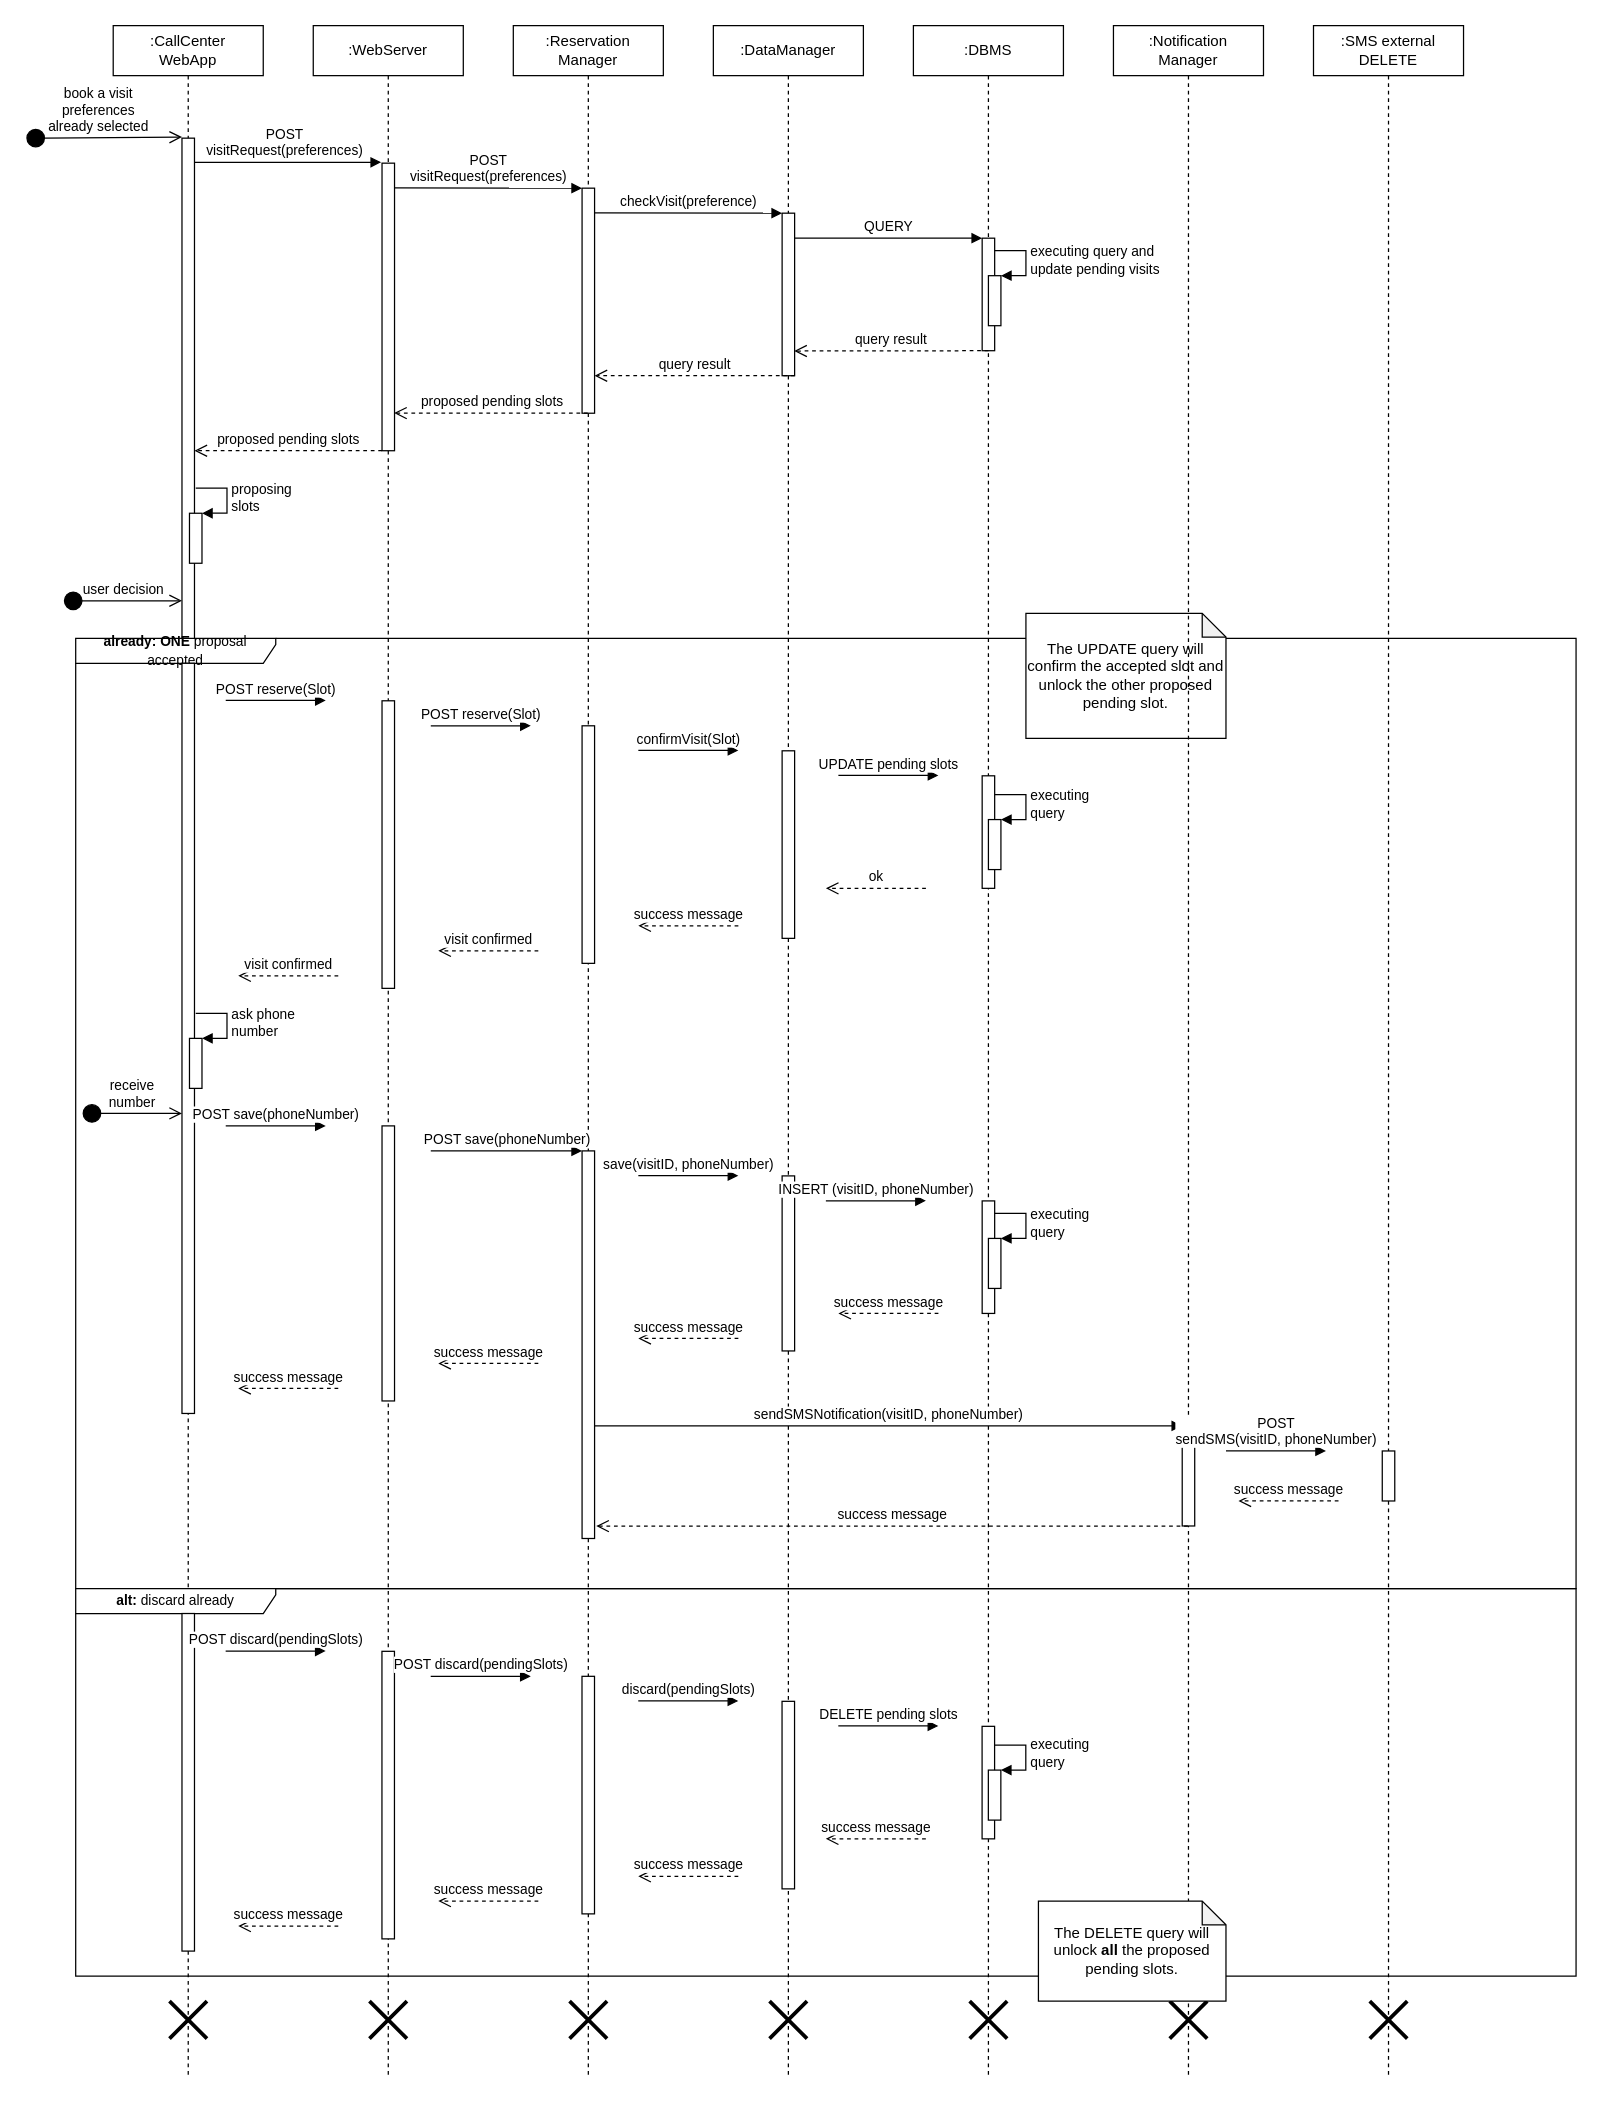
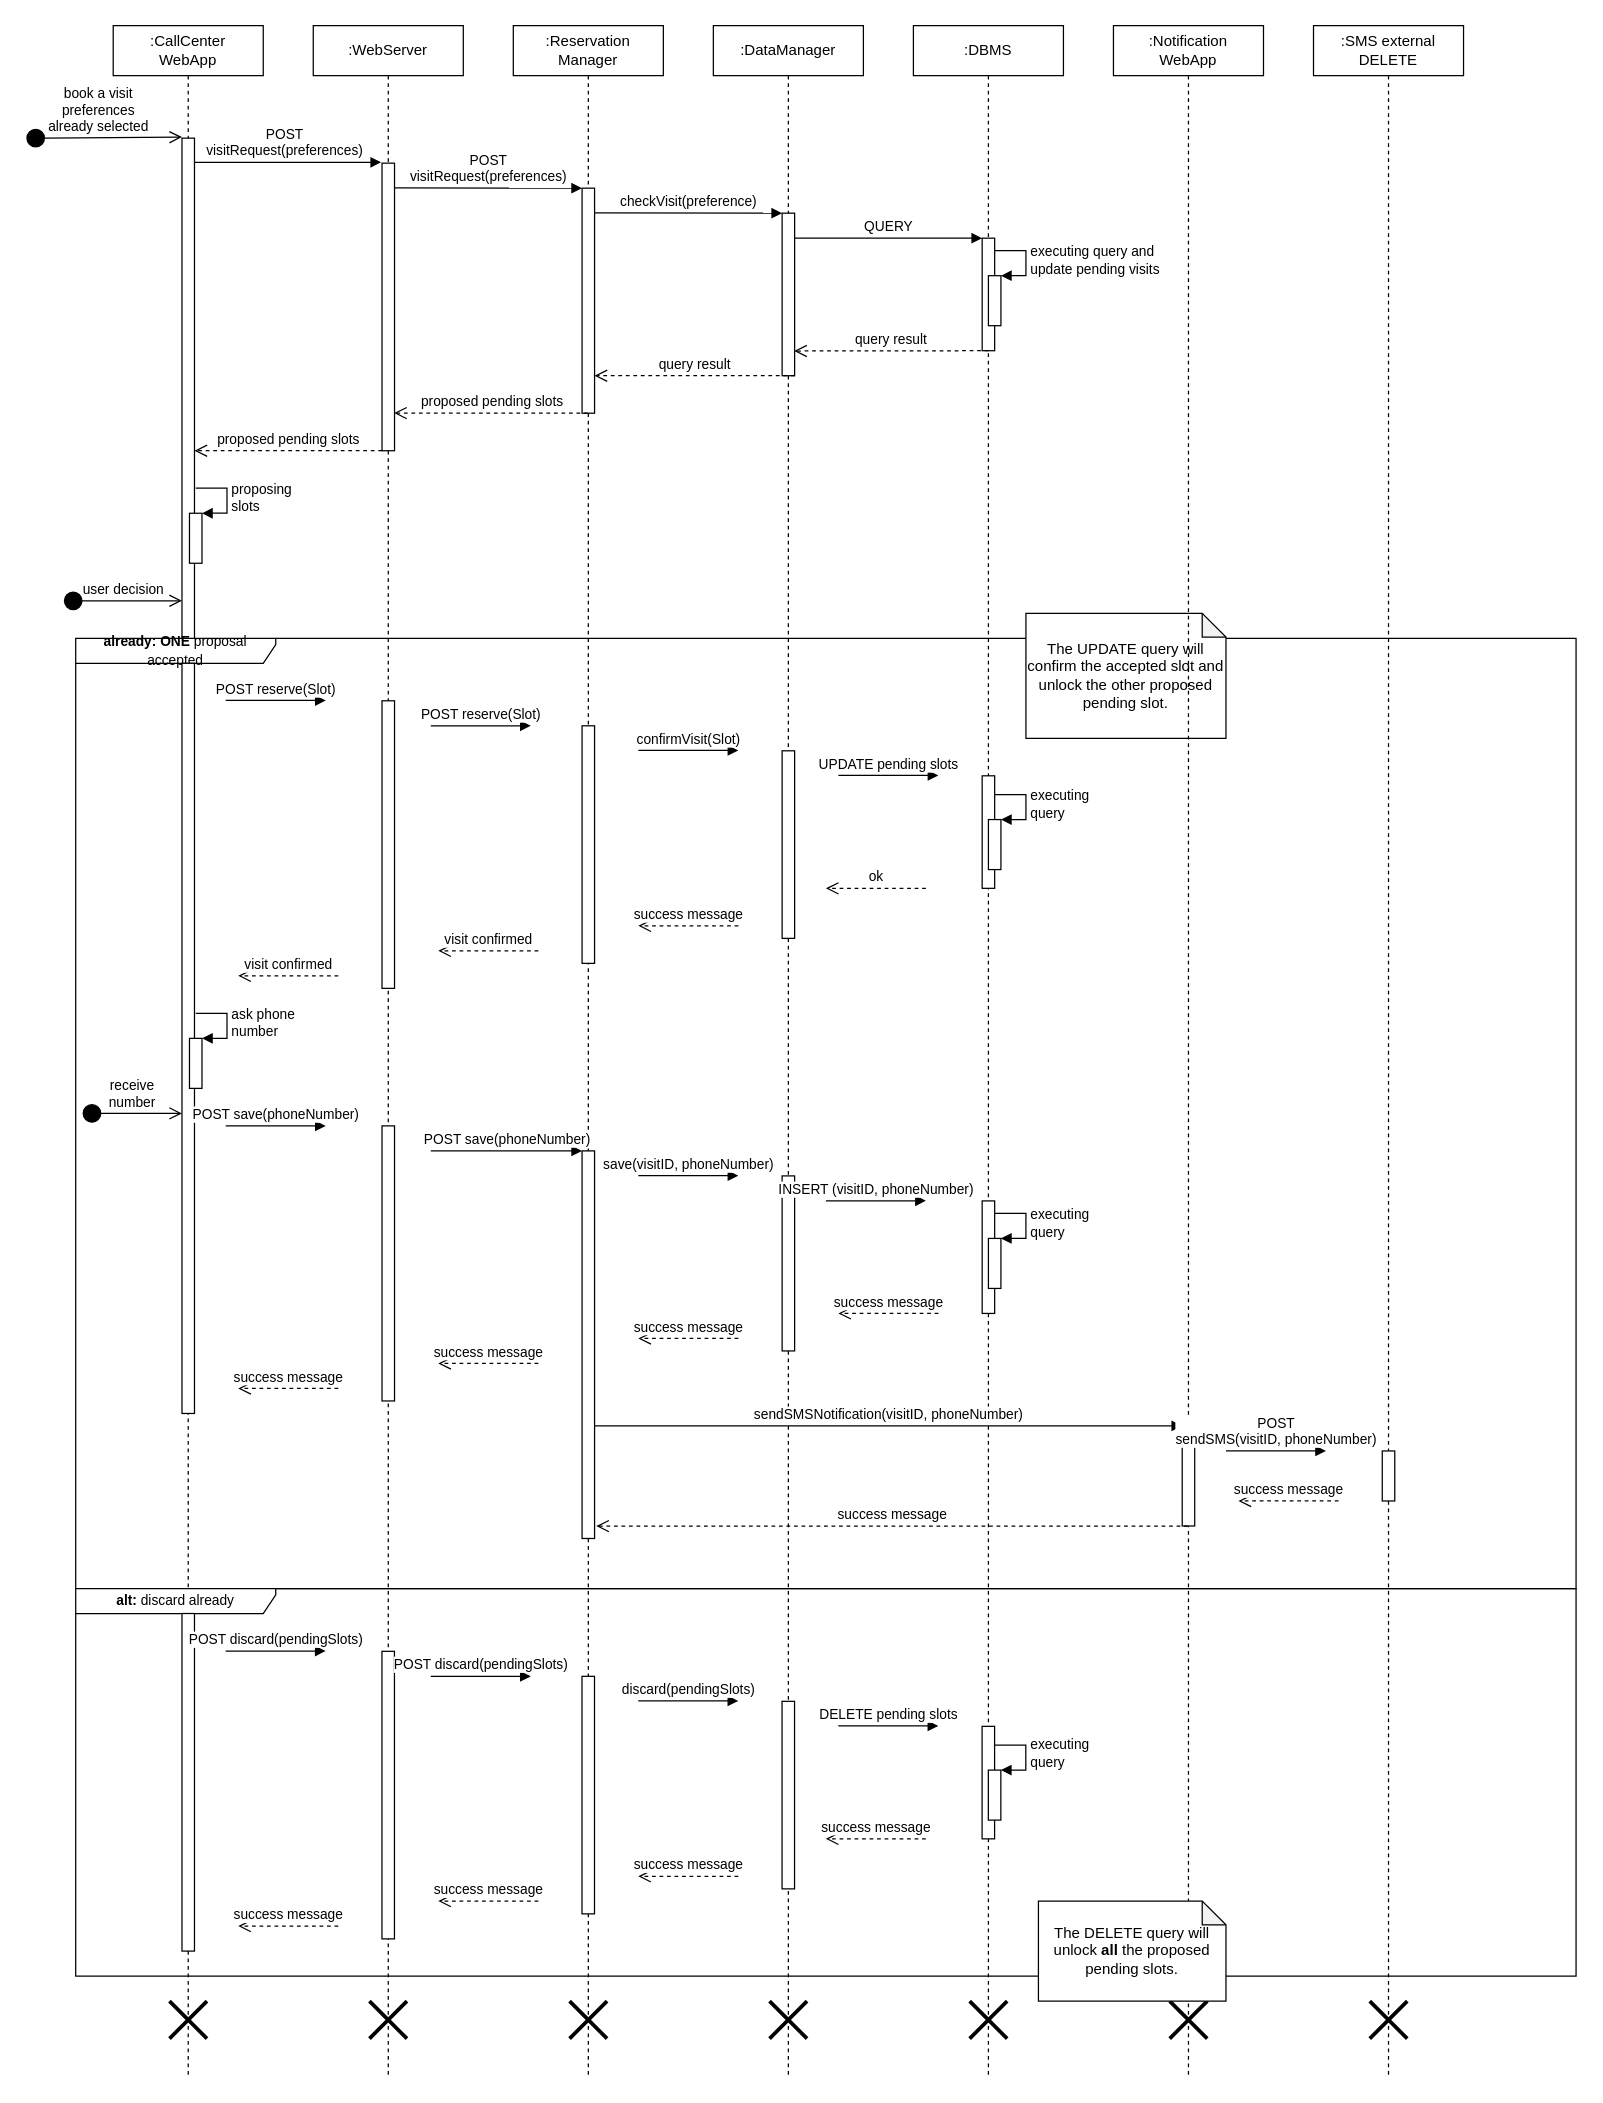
node ":Notification Manager": label ":Notification Manager" -> ":Notification WebApp"
